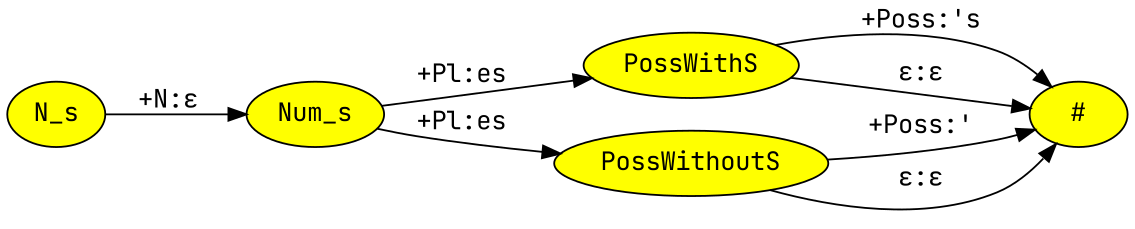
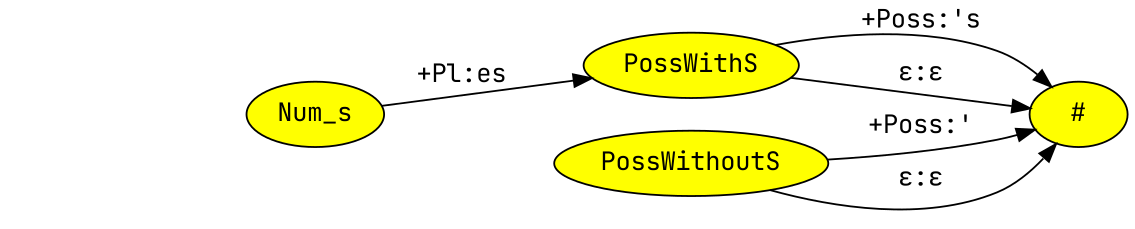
node "N_s": removed
edge "Num_s" -> "PossWithoutS": removed, label "+Pl:es"
